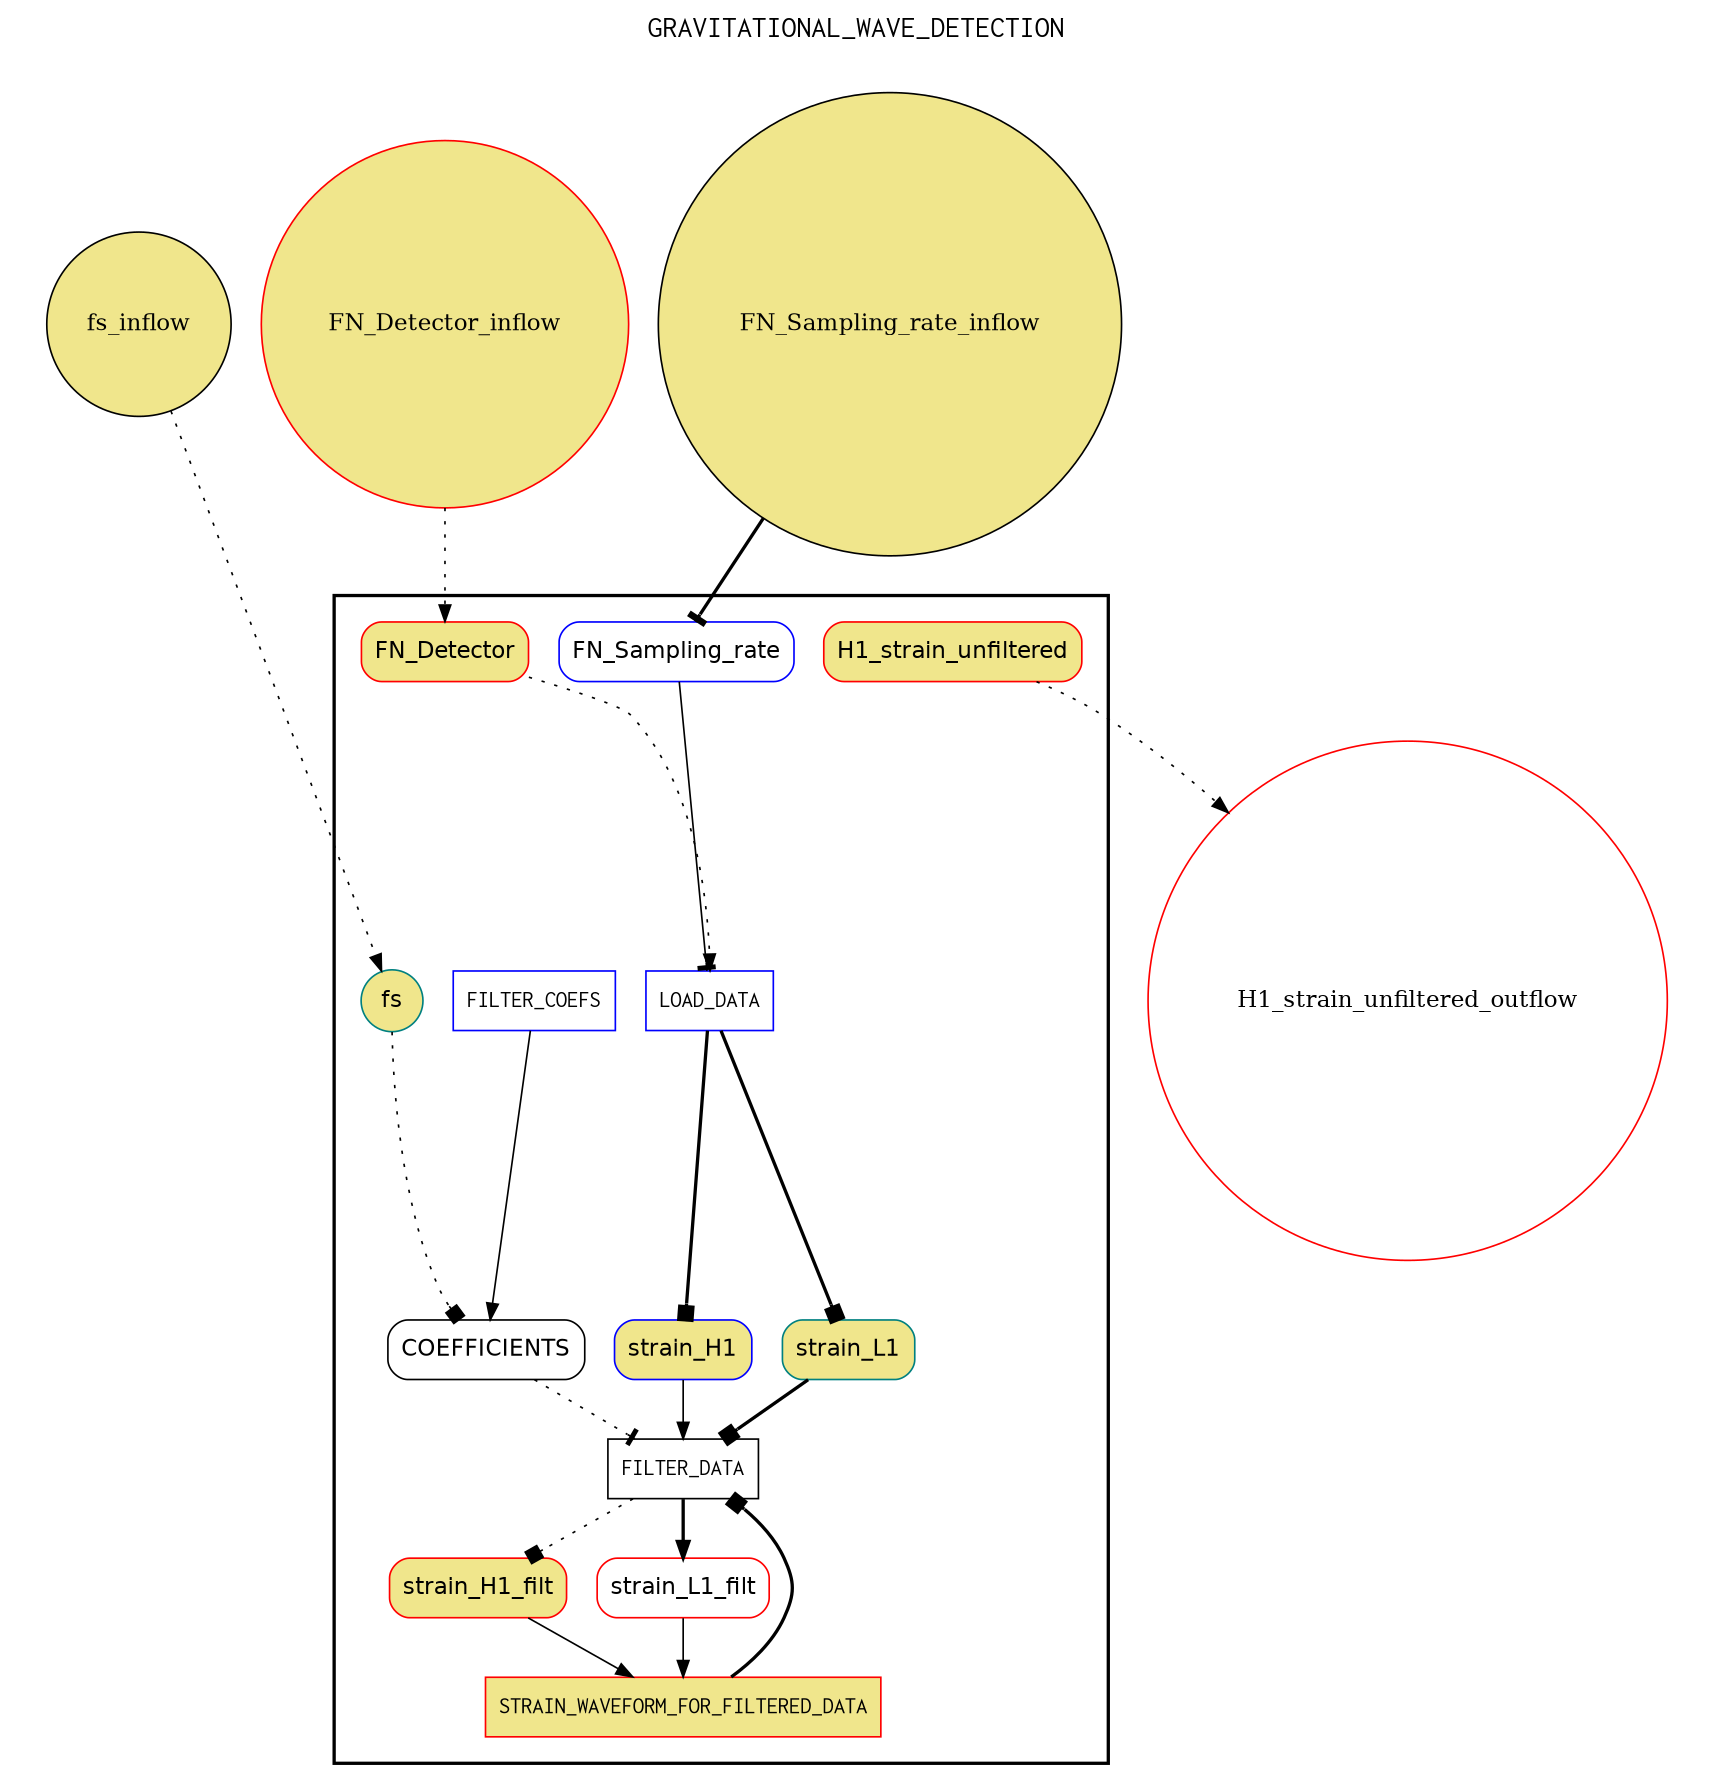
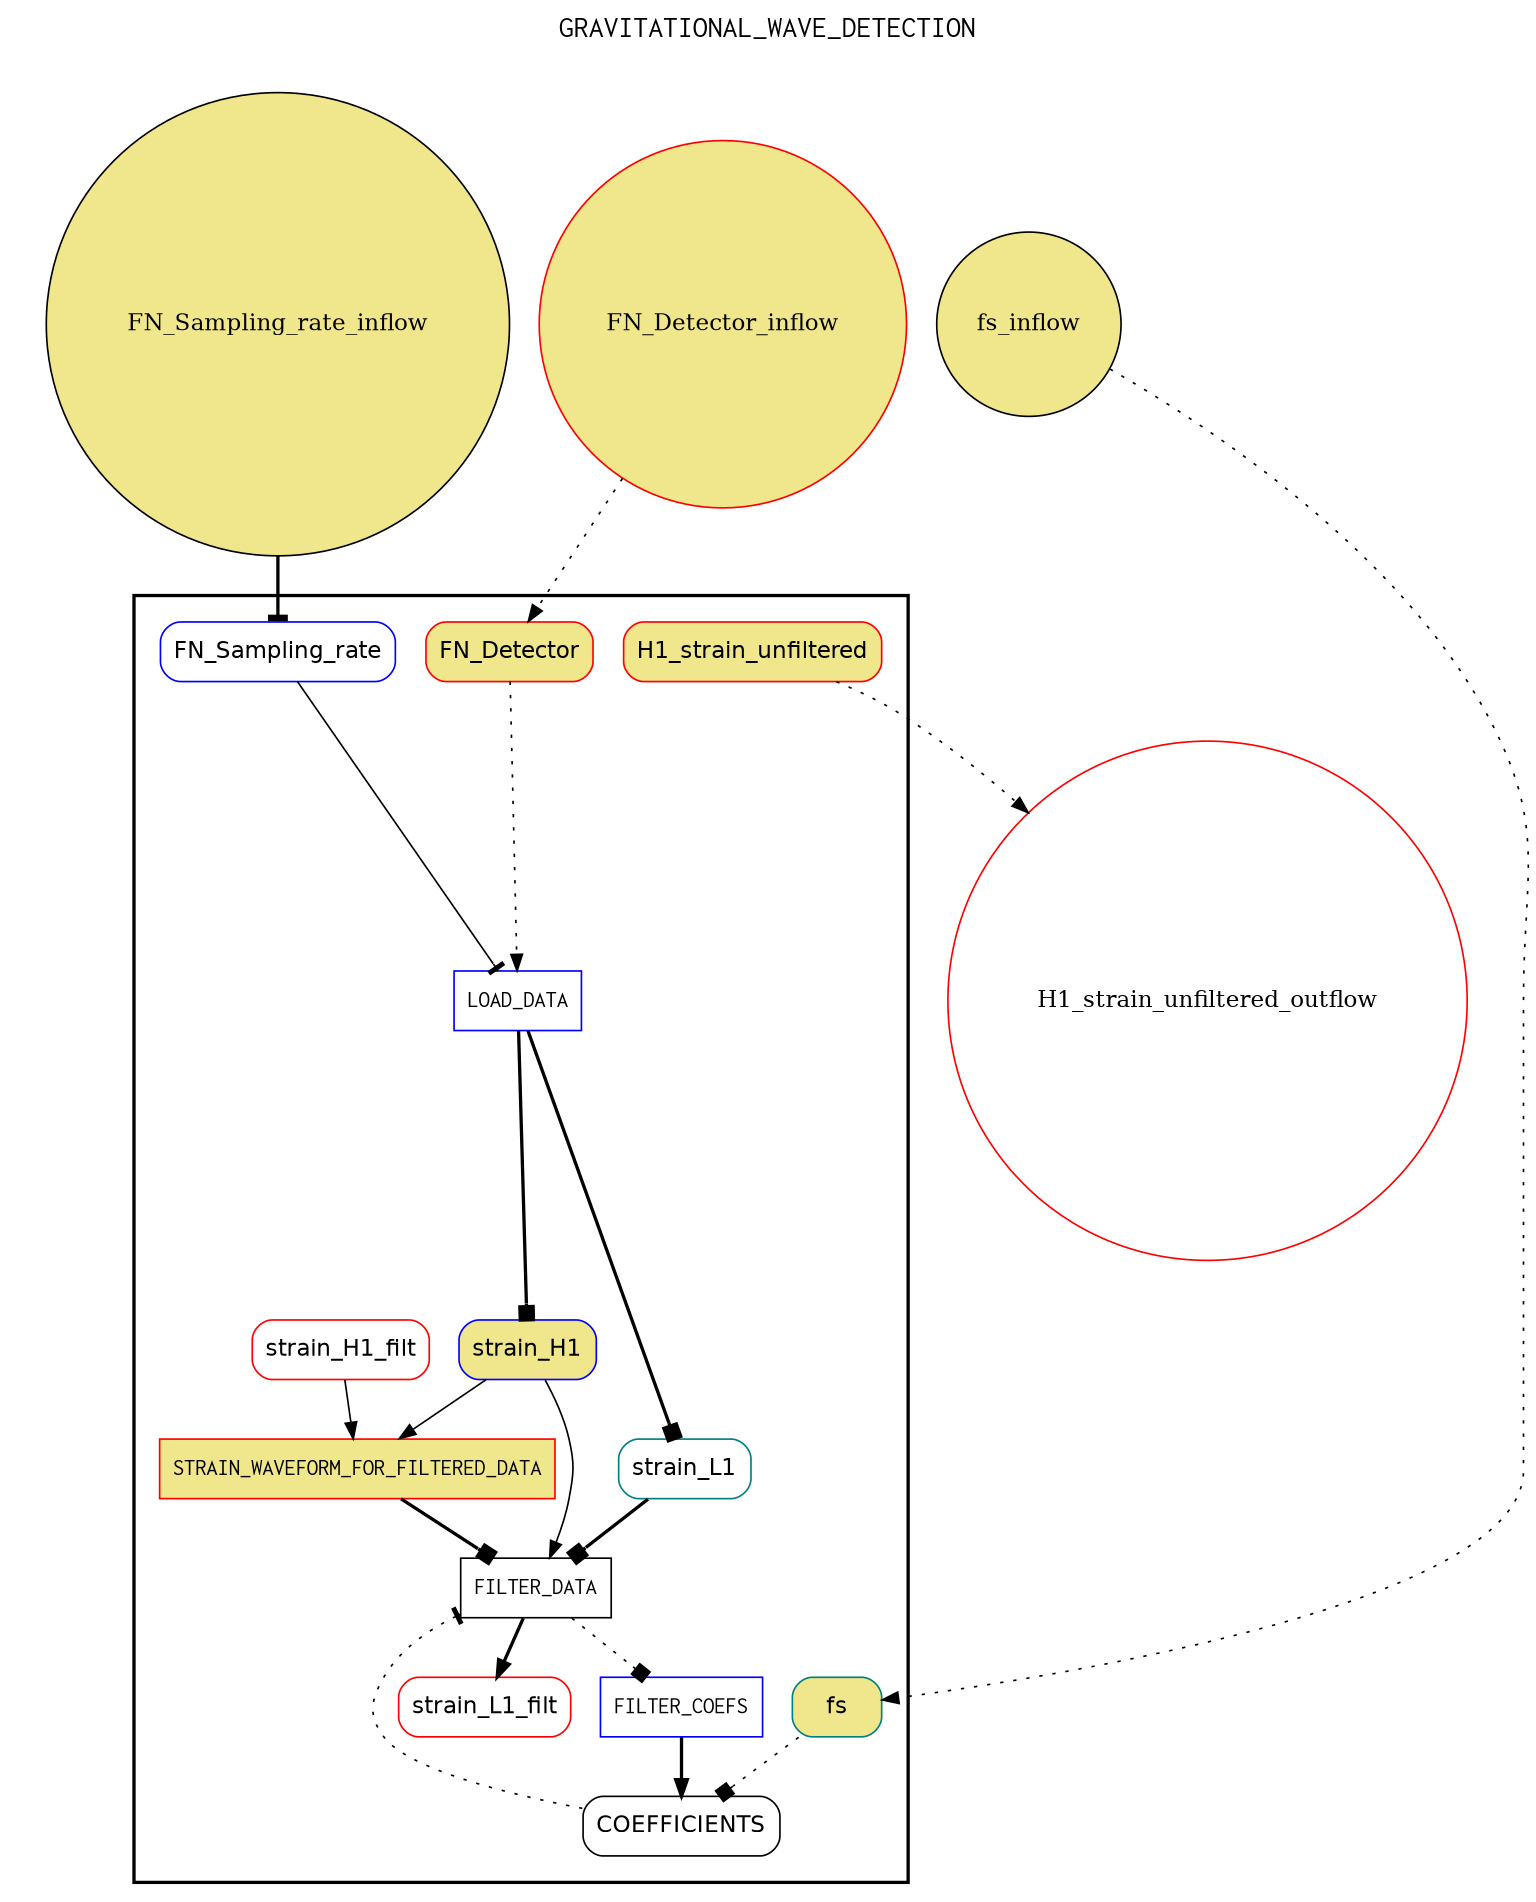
node "fs": shape circle -> box
edge "FILTER_COEFS" -> "COEFFICIENTS": style solid -> bold
node "strain_L1": fillcolor khaki -> white
edge "FILTER_DATA" -> "strain_H1_filt": now "FILTER_DATA" -> "FILTER_COEFS"
node "strain_H1_filt": fillcolor khaki -> white
edge "strain_L1_filt" -> "STRAIN_WAVEFORM_FOR_FILTERED_DATA": now "strain_H1" -> "STRAIN_WAVEFORM_FOR_FILTERED_DATA"
